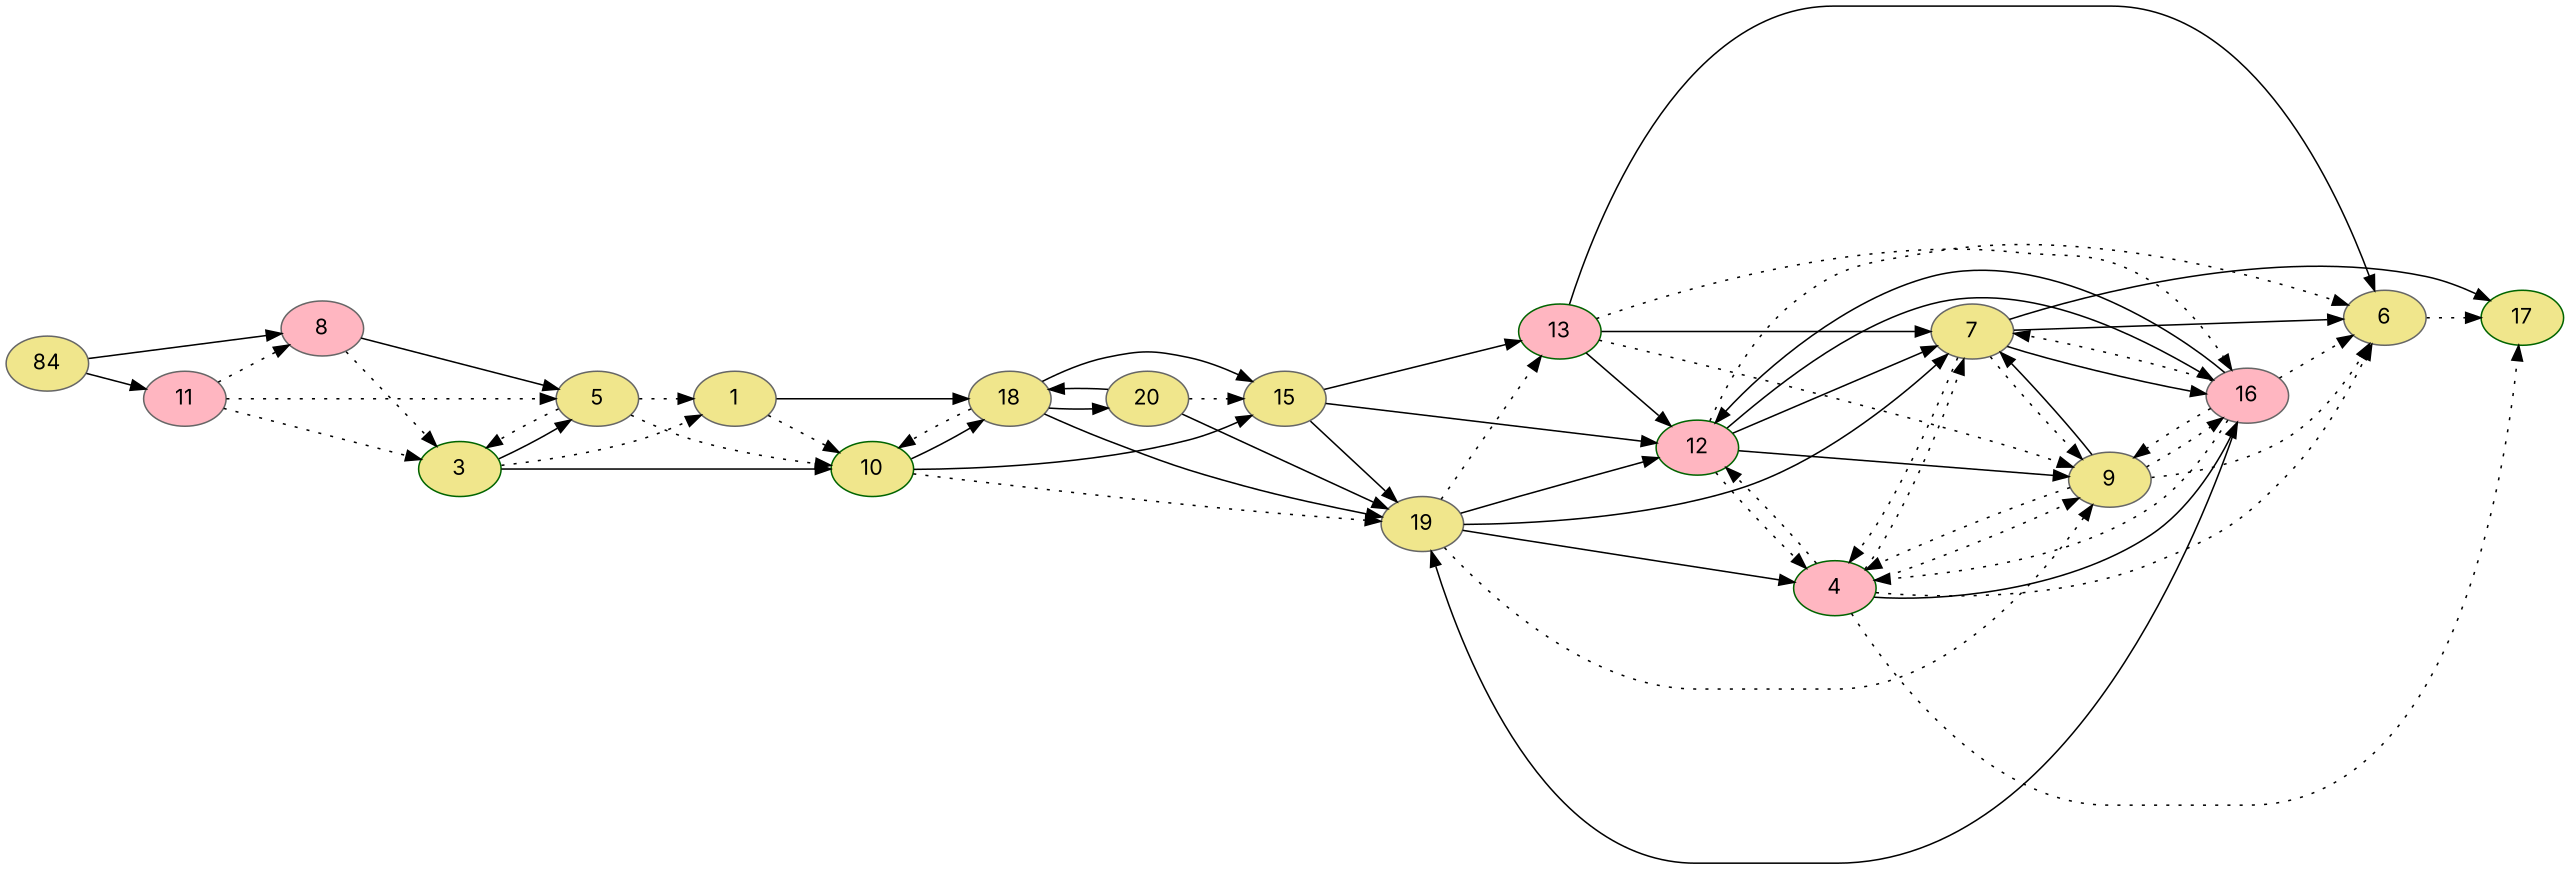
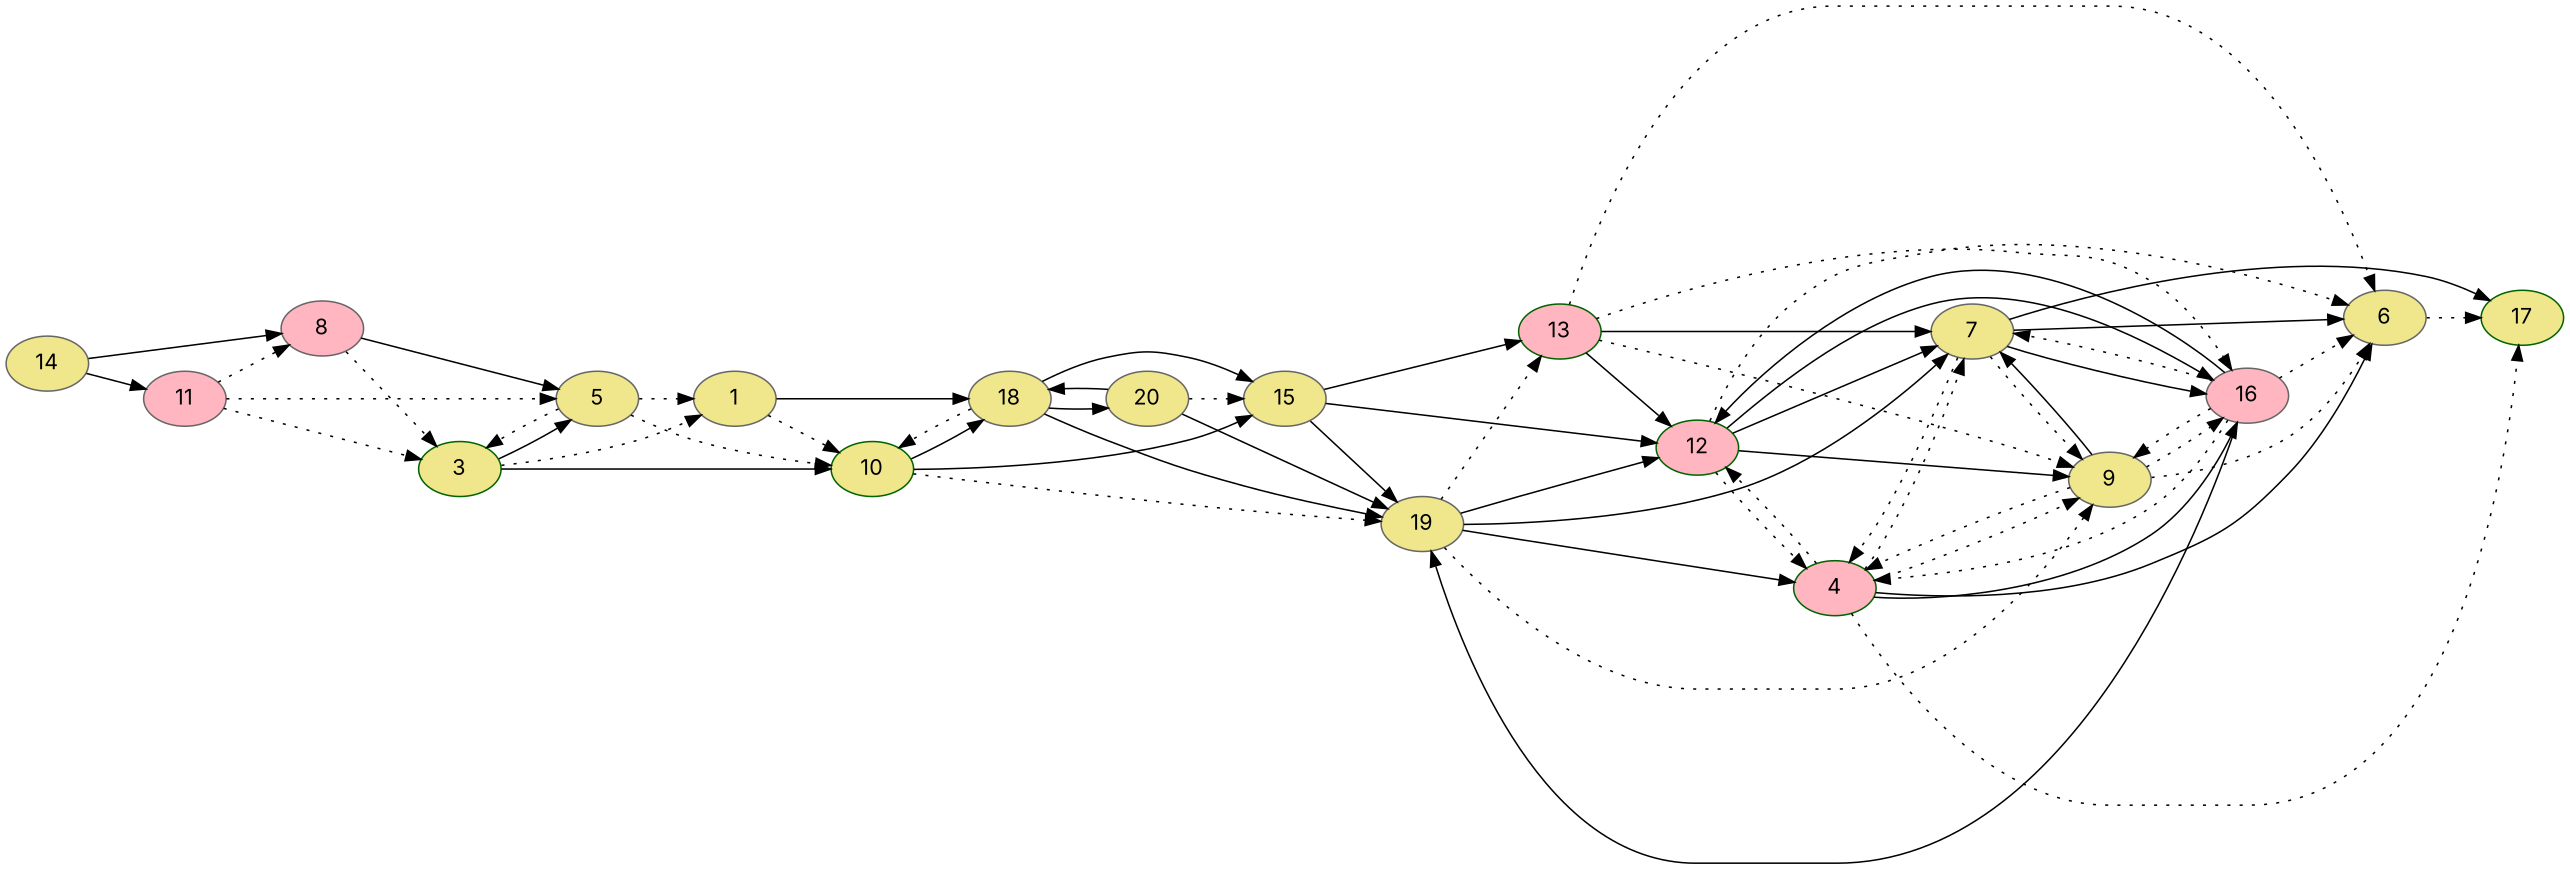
edge "13" -> "6": style solid -> dotted
node "84": label "84" -> "14"
edge "4" -> "6": style dotted -> solid
